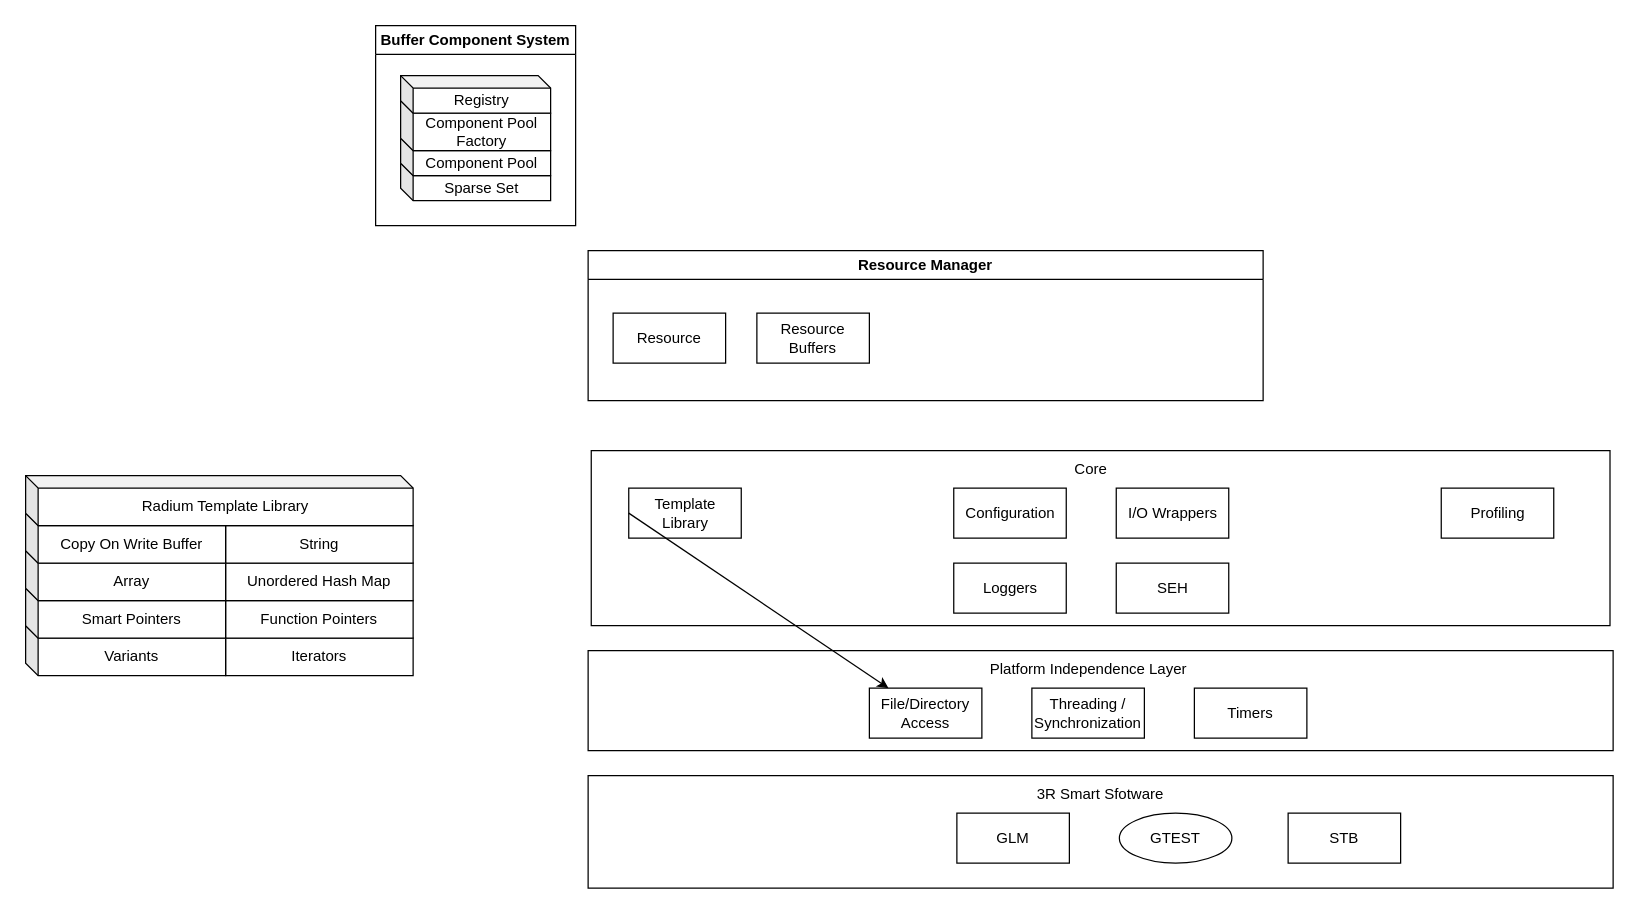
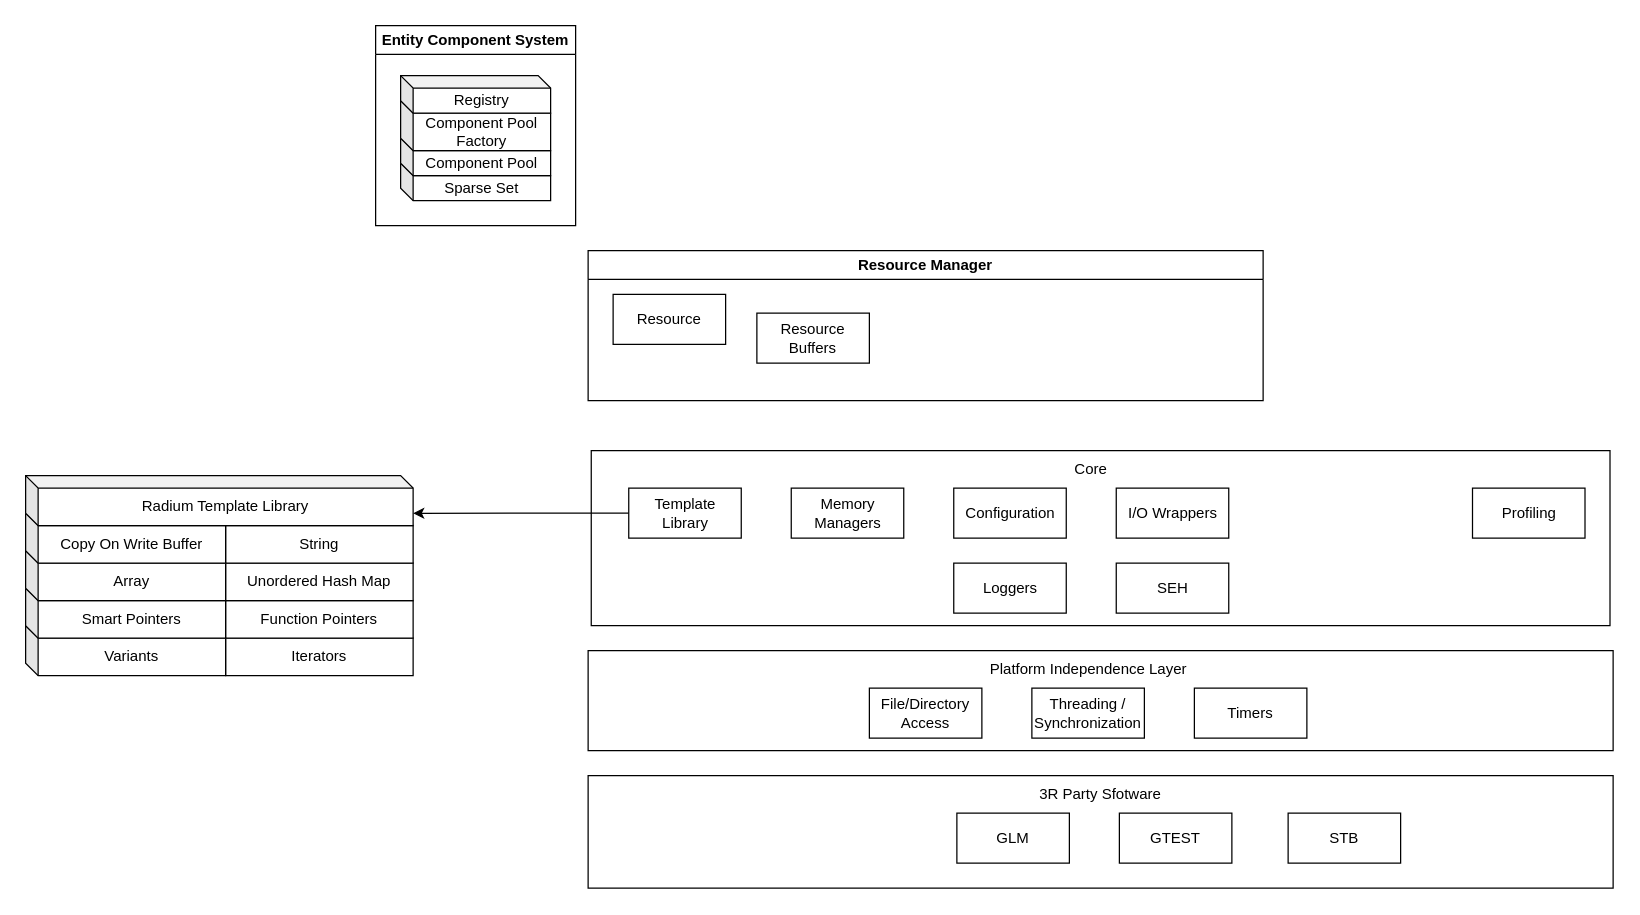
node "Buffer Component System": label "Buffer Component System" -> "Entity Component System"
node "Resource": moved (669, 338) -> (669, 319)
node "Memory Managers": added
node "Profiling": moved (1498, 513) -> (1529, 513)
edge "Template Library" -> "File/Directory Access": now "Template Library" -> "Radium Template Library"
node "3R Smart Sfotware": label "3R Smart Sfotware" -> "3R Party Sfotware"
node "GTEST": shape ellipse -> rectangle
